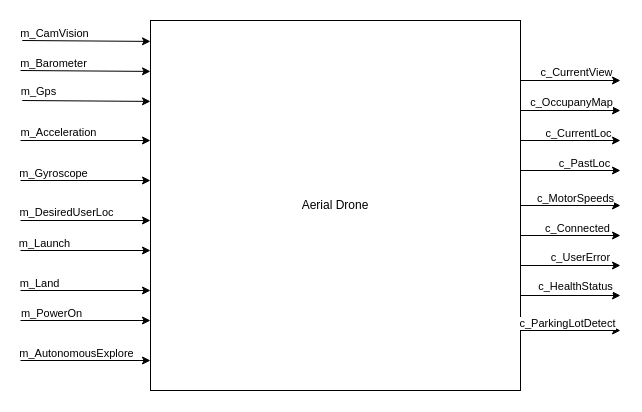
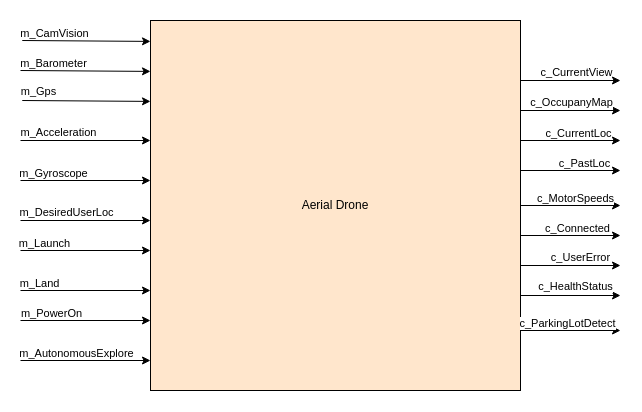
node "Aerial Drone": fillcolor #ffffff -> #ffe6cc
